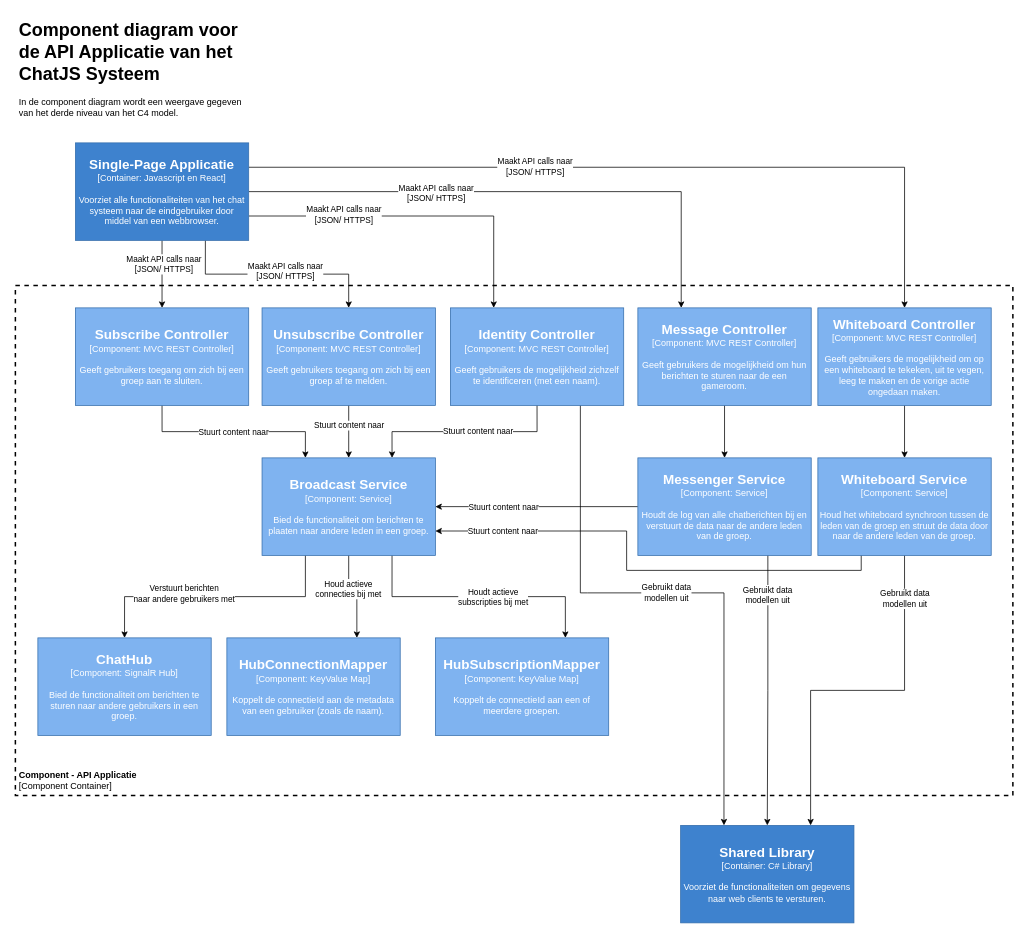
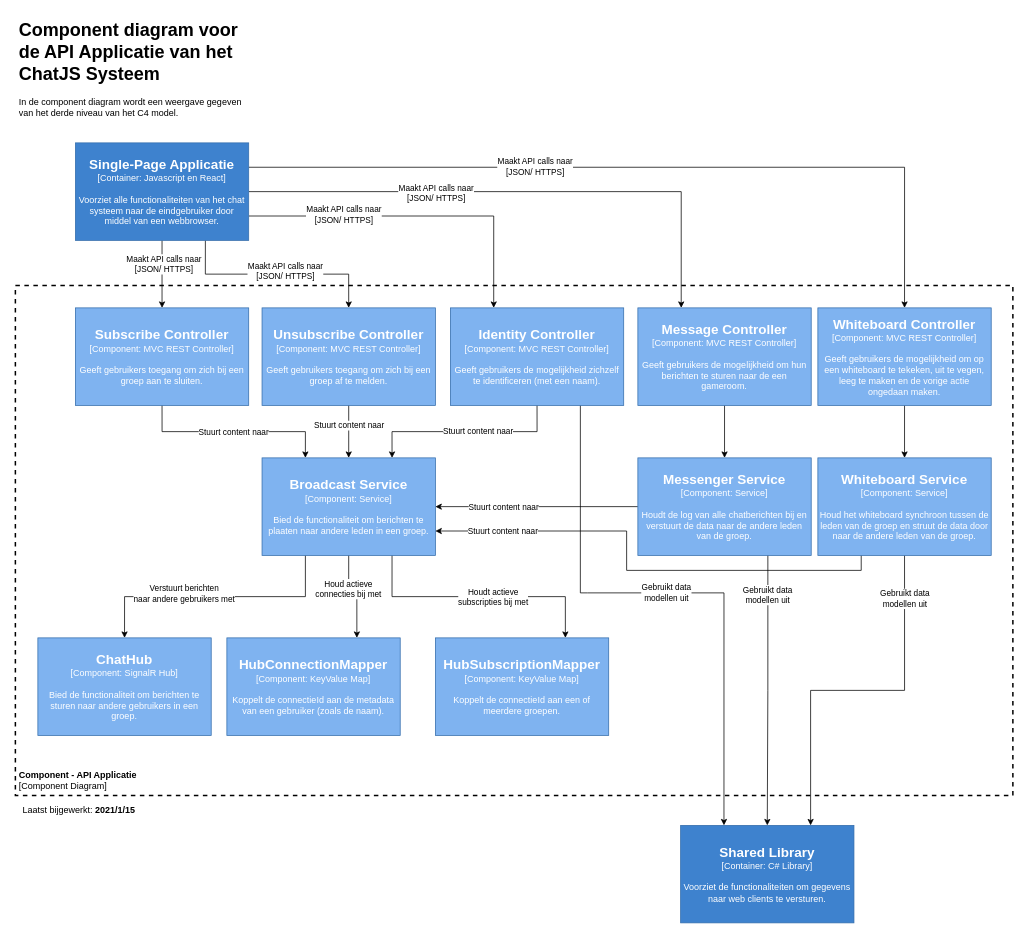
node "Component - API Applicatie [Component Container]": label "Component - API Applicatie [Component Container]" -> "Component - API Applicatie [Component Diagram]"
node "Laatst bijgewerkt: 2021/1/15": added
